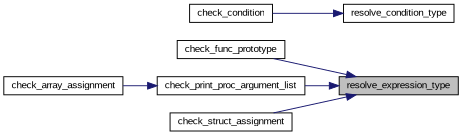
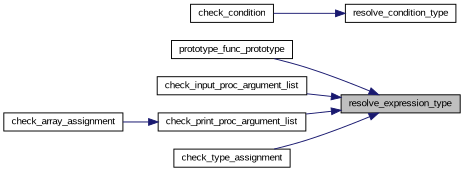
node "check_func_prototype": label "check_func_prototype" -> "prototype_func_prototype"
node "check_input_proc_argument_list": added
node "check_struct_assignment": label "check_struct_assignment" -> "check_type_assignment"
